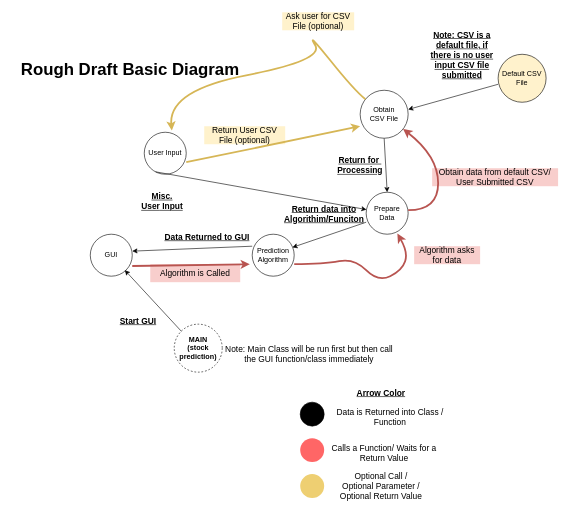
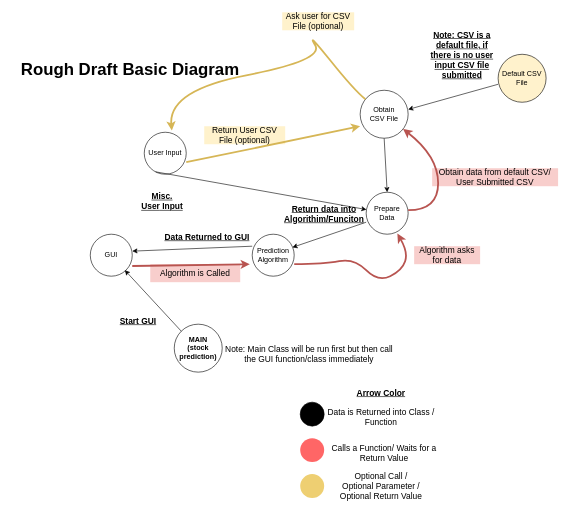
node "Return for Processing": removed
node "MAIN (stock prediction)": style dashed -> solid
node "Data is Returned into Class / Function": moved (390, 417) -> (381, 417)
